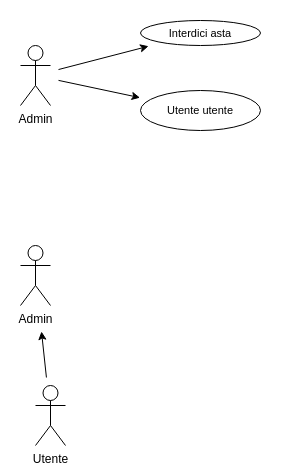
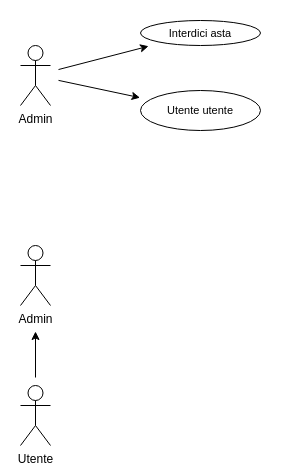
node "Utente": moved (51, 416) -> (36, 416)
